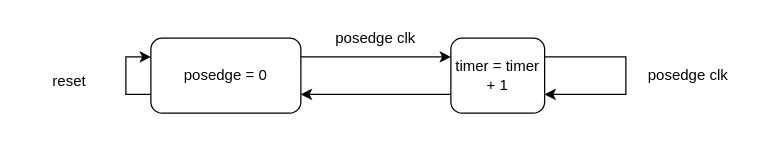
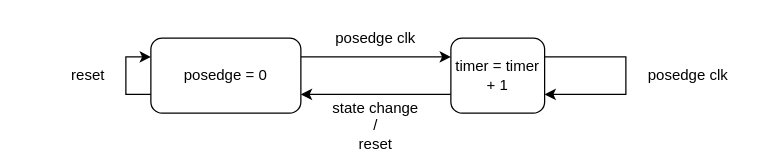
node "reset": moved (69, 82) -> (88, 76)
node "state change / reset": added
